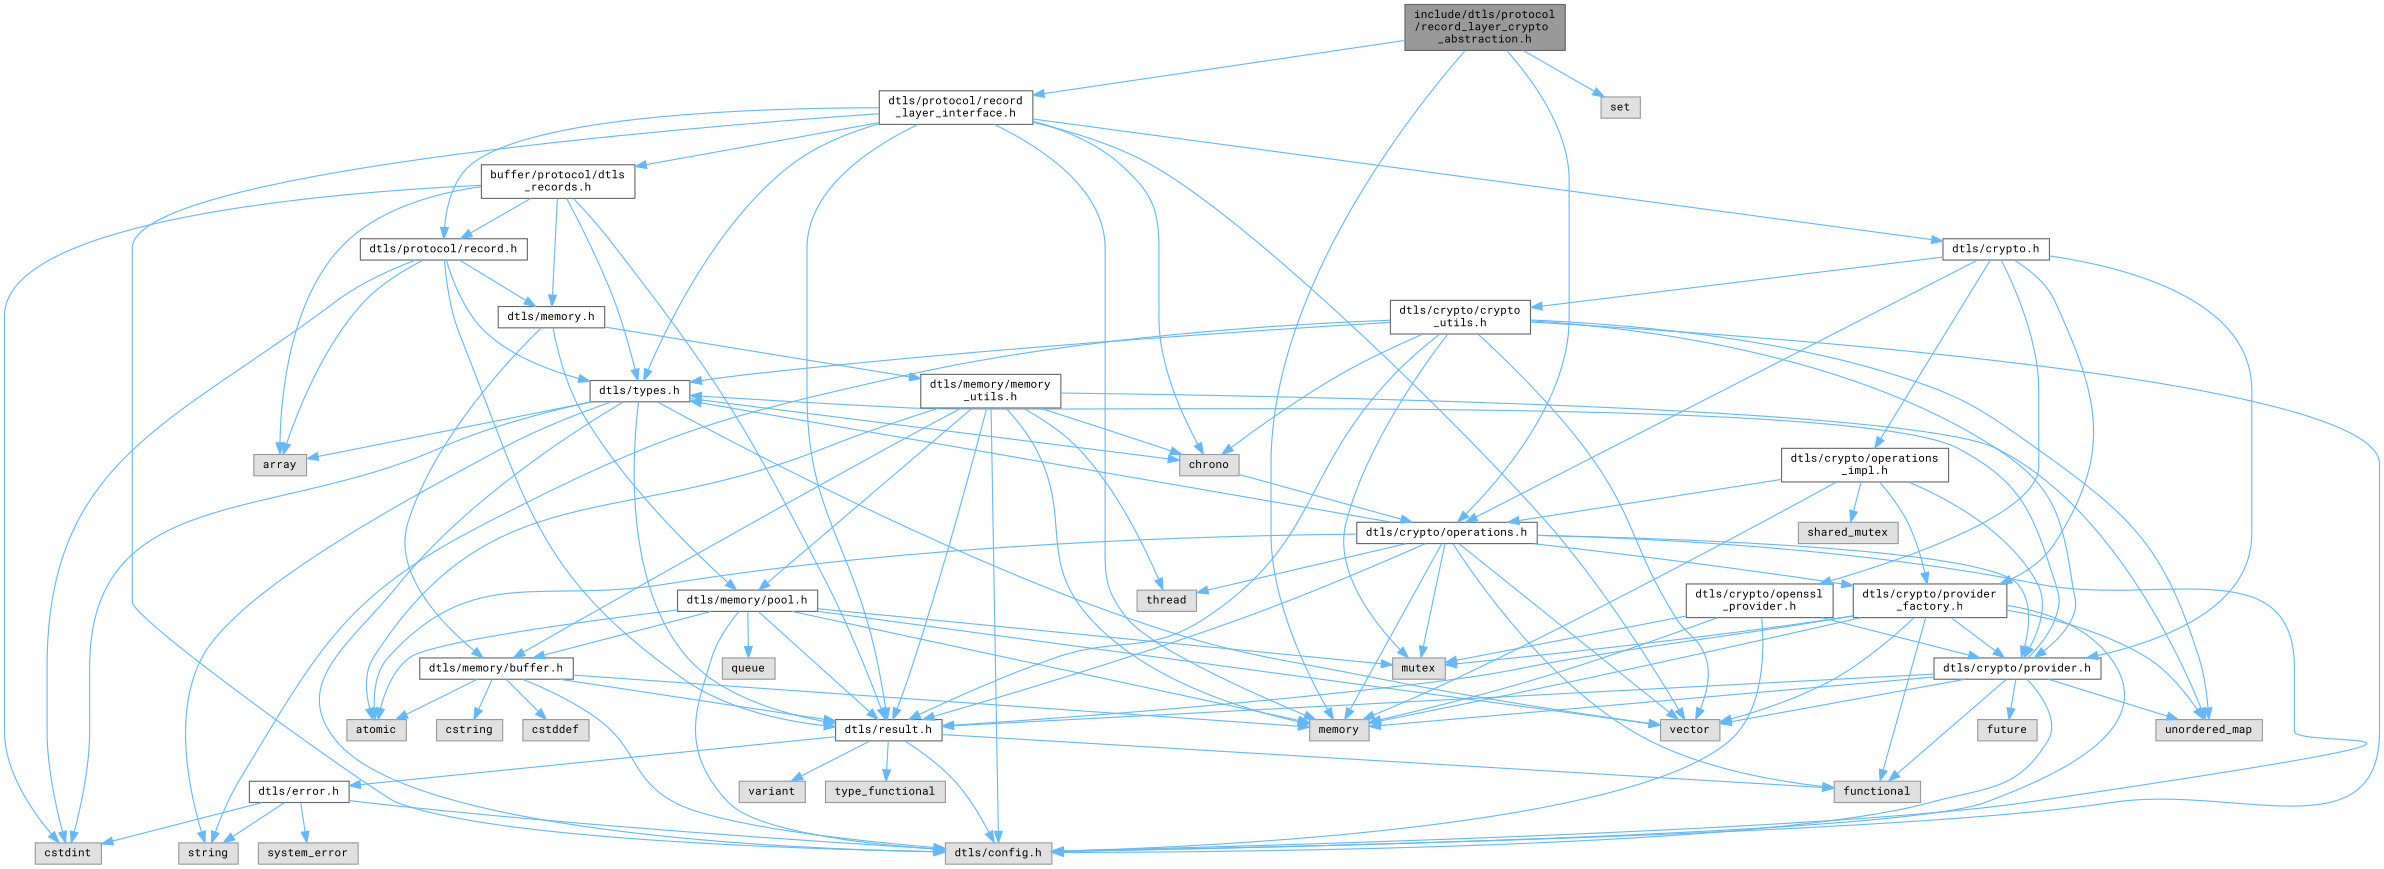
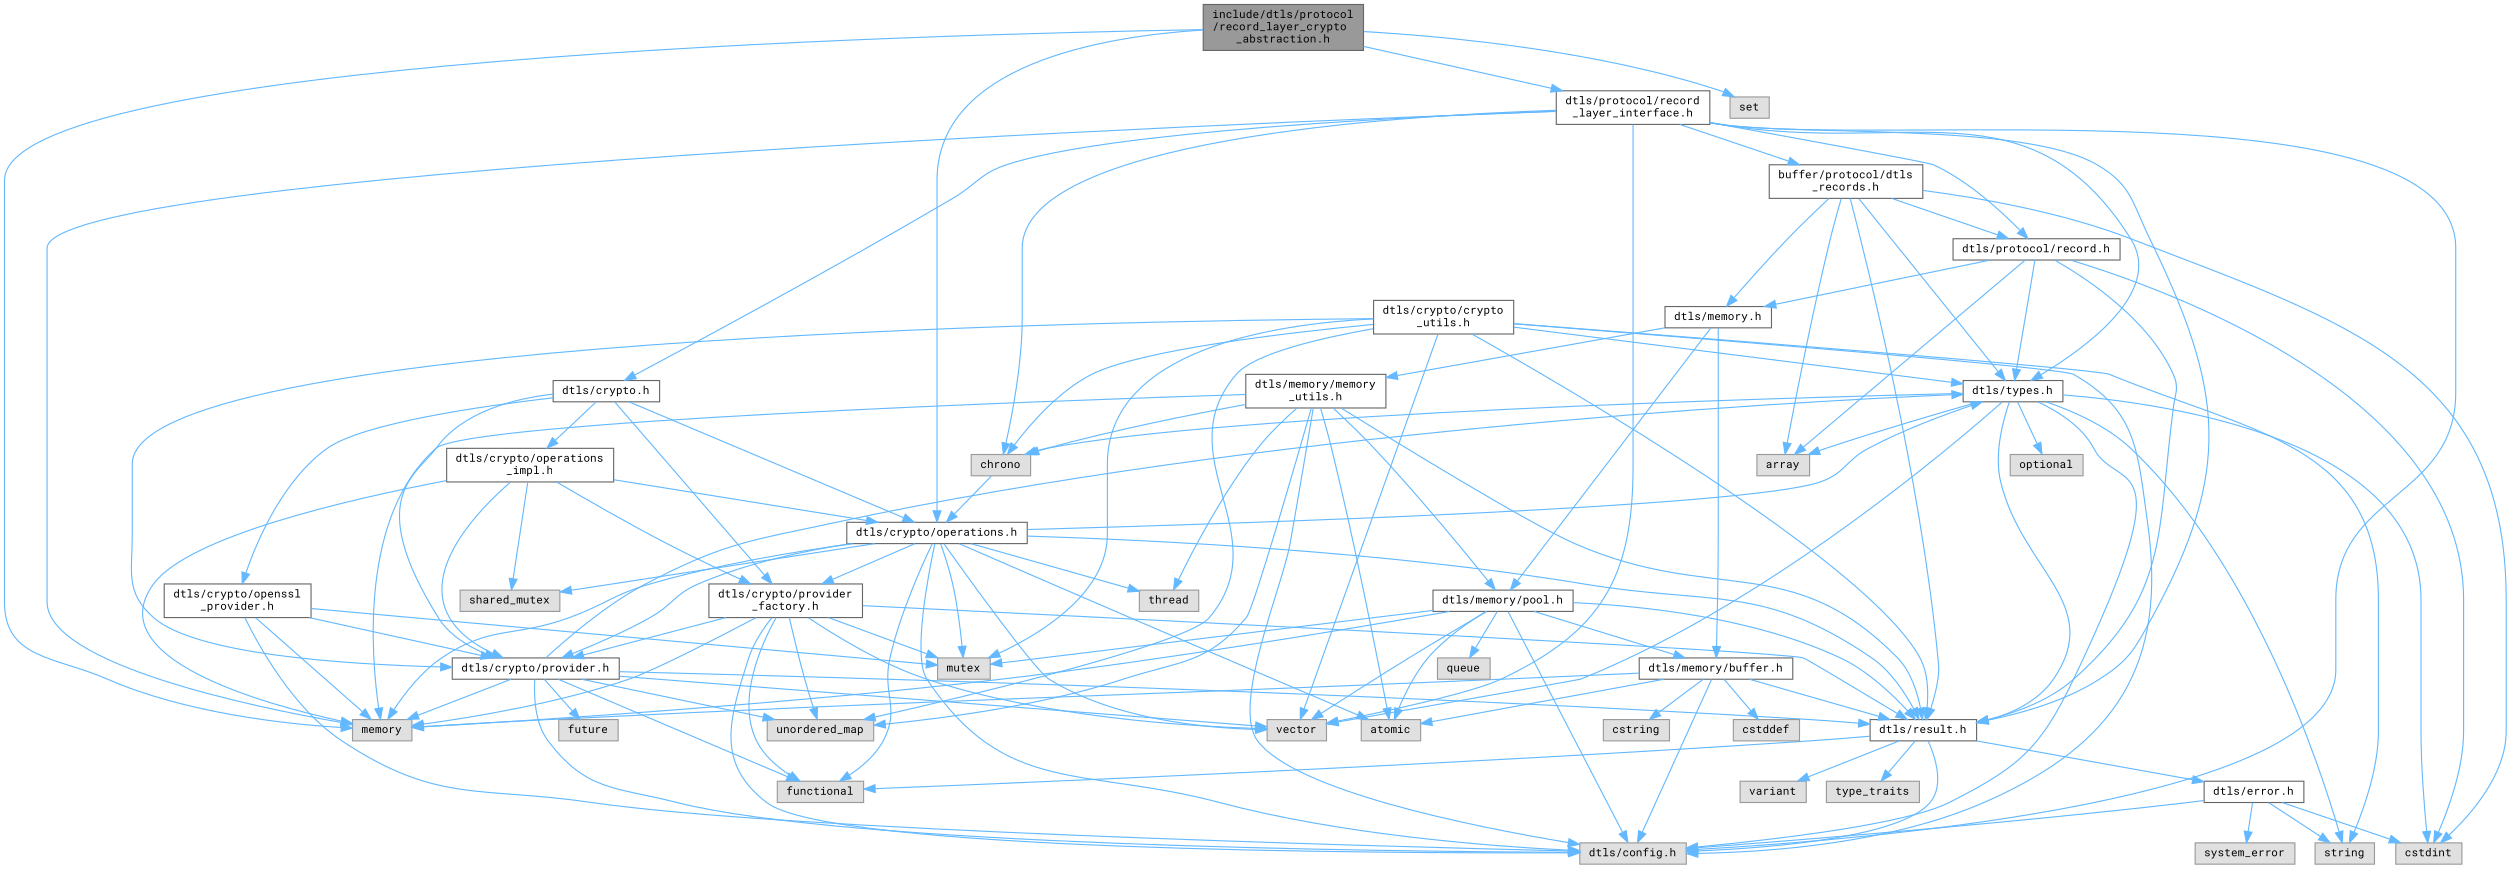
edge "dtls/crypto.h" -> "dtls/crypto/crypto _utils.h": removed
node "optional": added
edge "dtls/memory/memory _utils.h" -> "dtls/memory/buffer.h": removed
edge "dtls/crypto/operations.h" -> "shared_mutex": added
node "type_functional": label "type_functional" -> "type_traits"
